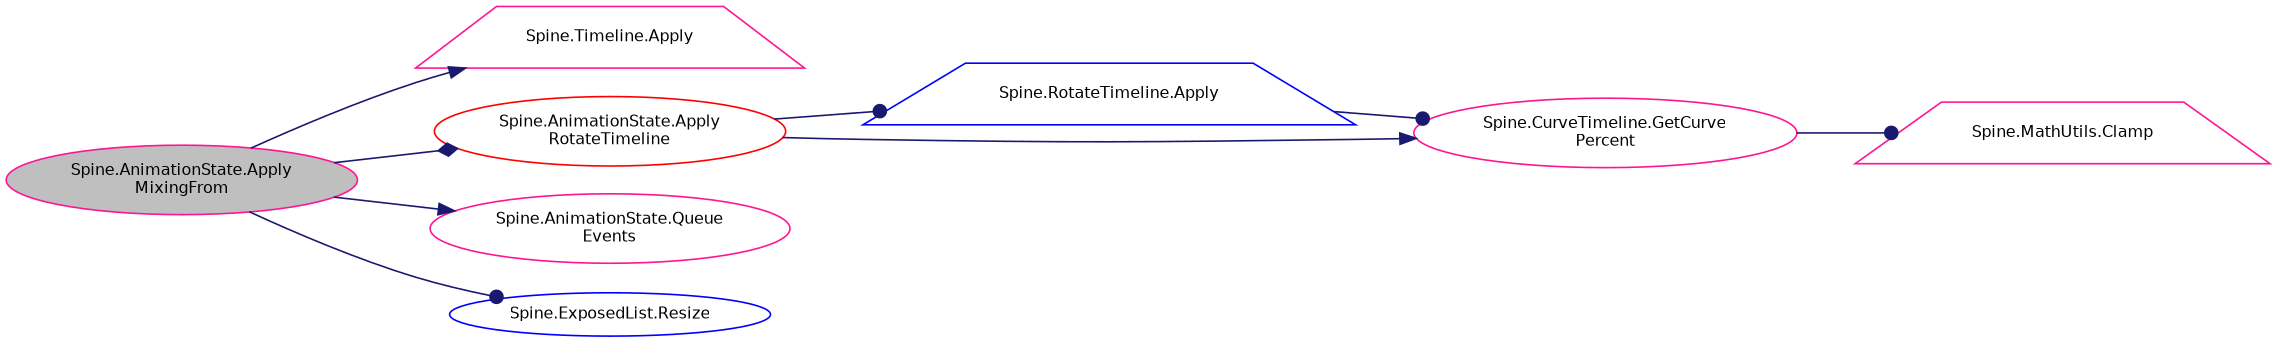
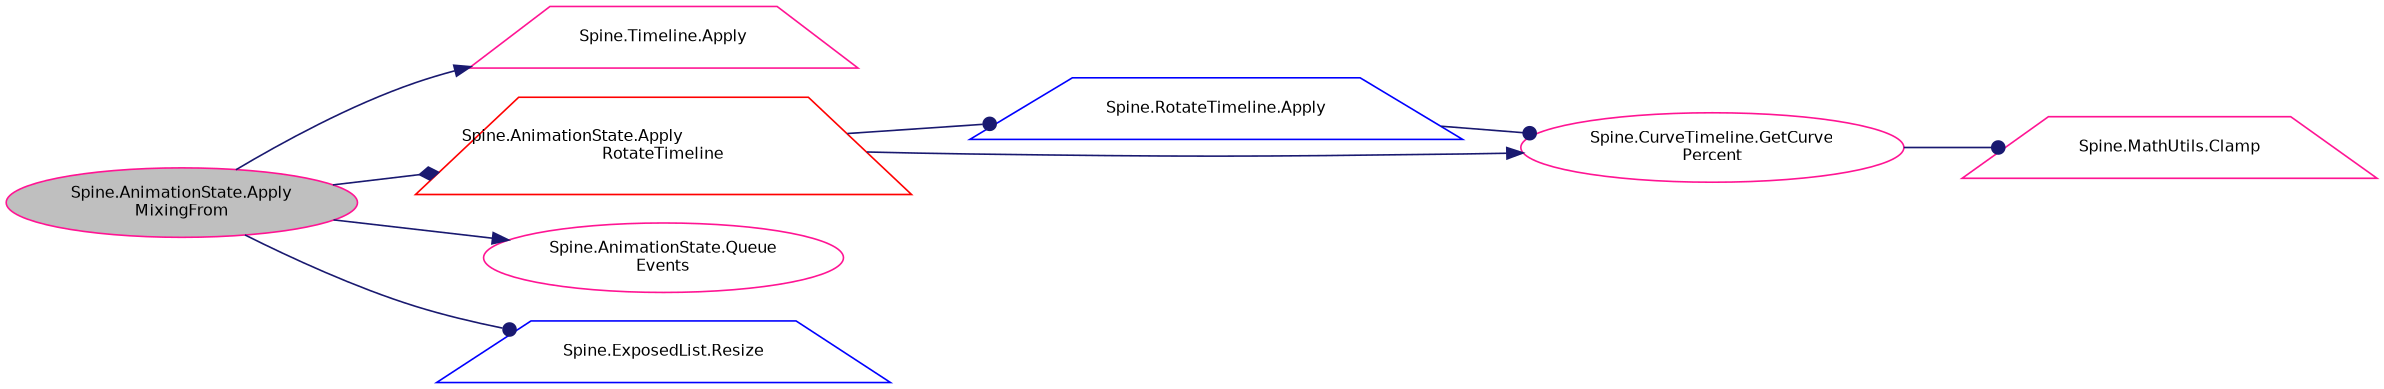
node "Spine.AnimationState.Apply RotateTimeline": shape ellipse -> trapezium
node "Spine.ExposedList.Resize": shape ellipse -> trapezium
